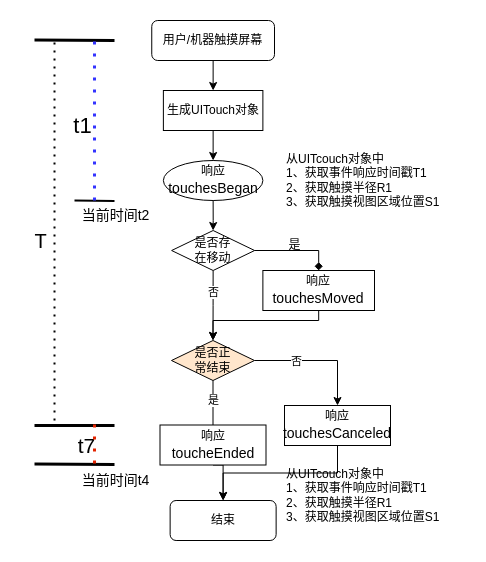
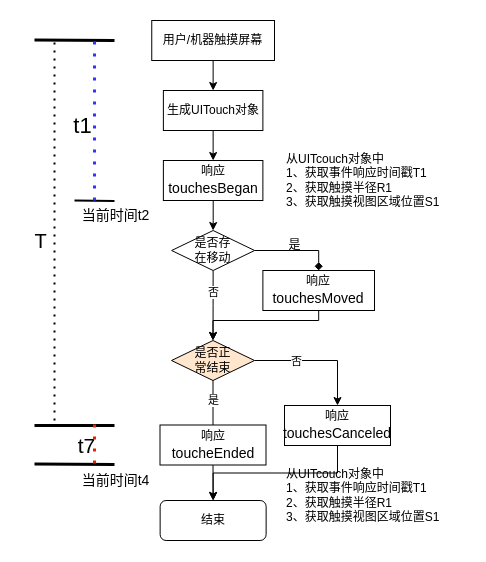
node "用户/机器触摸屏幕": shape rounded rectangle -> rectangle
node "响应touchesBegan": shape ellipse -> rectangle
node "结束": moved (223, 521) -> (213, 521)
